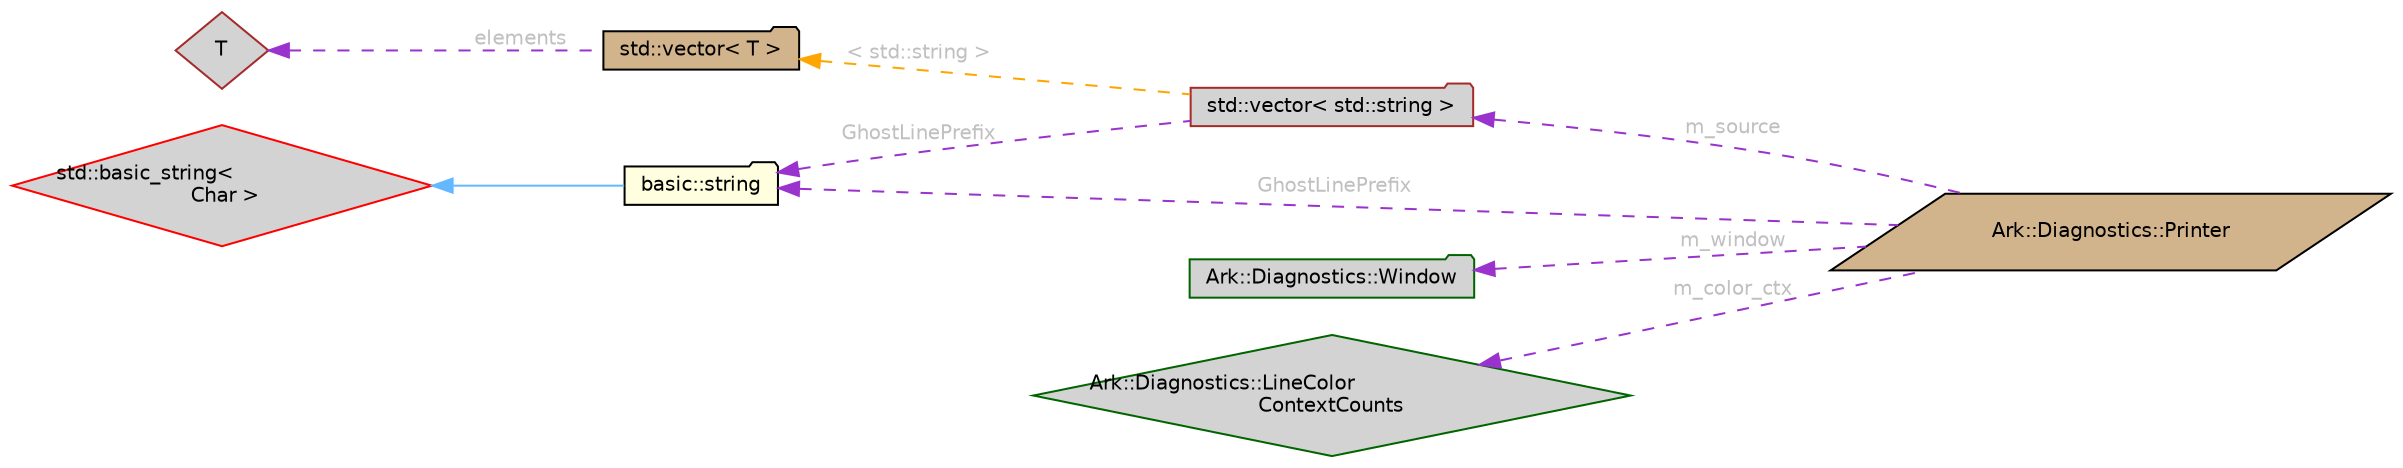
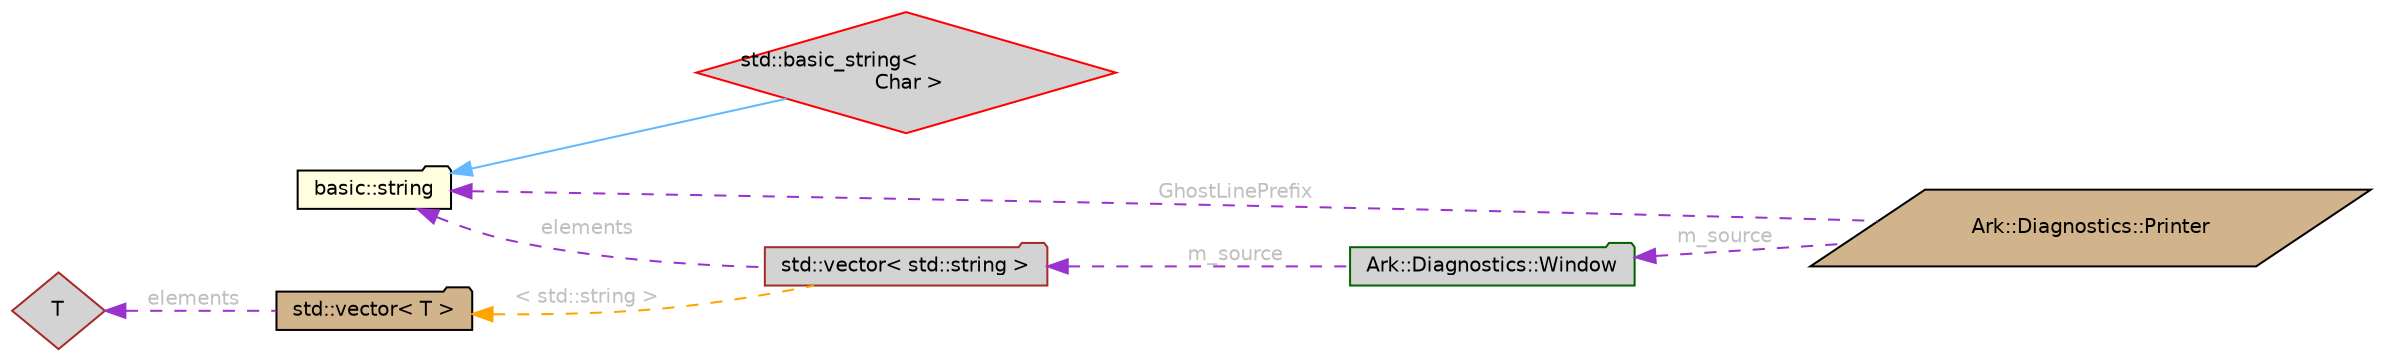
edge "std::vector< std::string >" -> "basic::string": label " GhostLinePrefix" -> " elements"
edge "Ark::Diagnostics::Printer" -> "std::vector< std::string >": now "Ark::Diagnostics::Window" -> "std::vector< std::string >"
edge "basic::string" -> "std::basic_string< Char >": reversed
edge "Ark::Diagnostics::Printer" -> "Ark::Diagnostics::Window": label " m_window" -> " m_source"
node "Ark::Diagnostics::LineColor ContextCounts": removed
